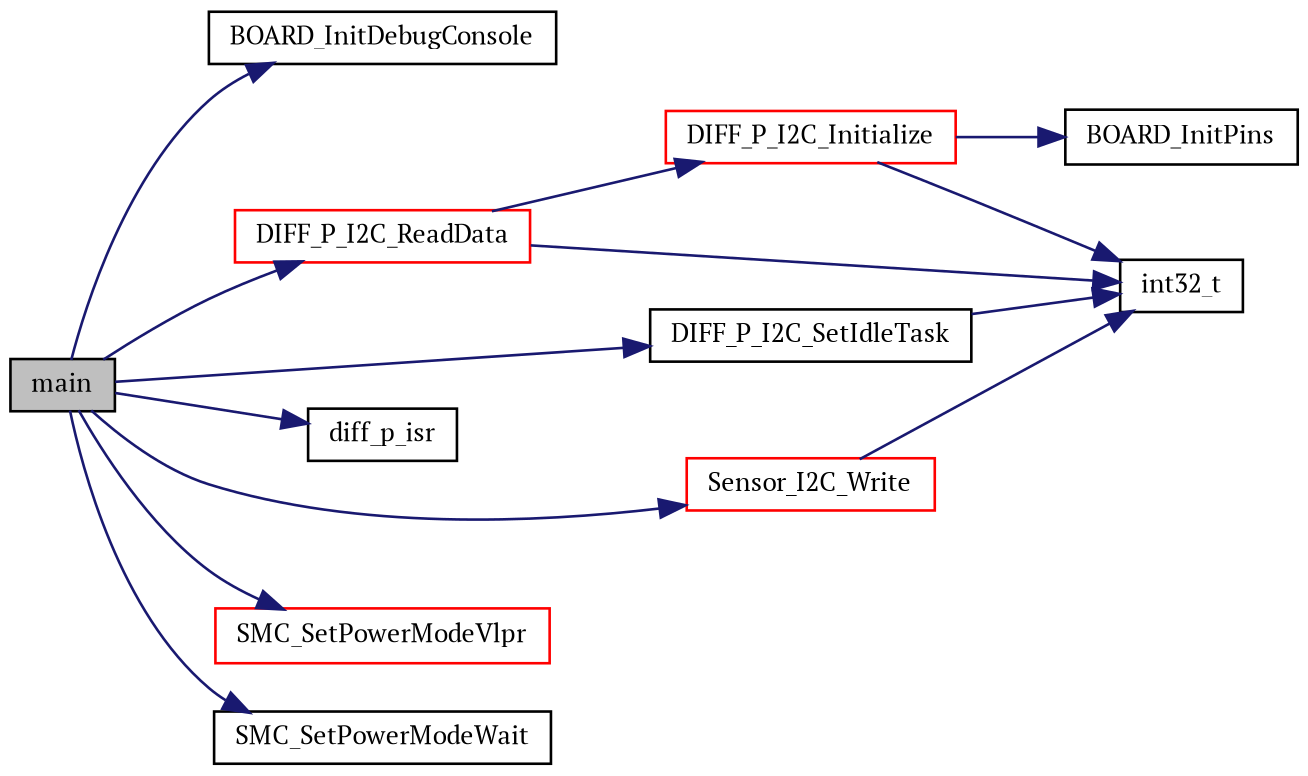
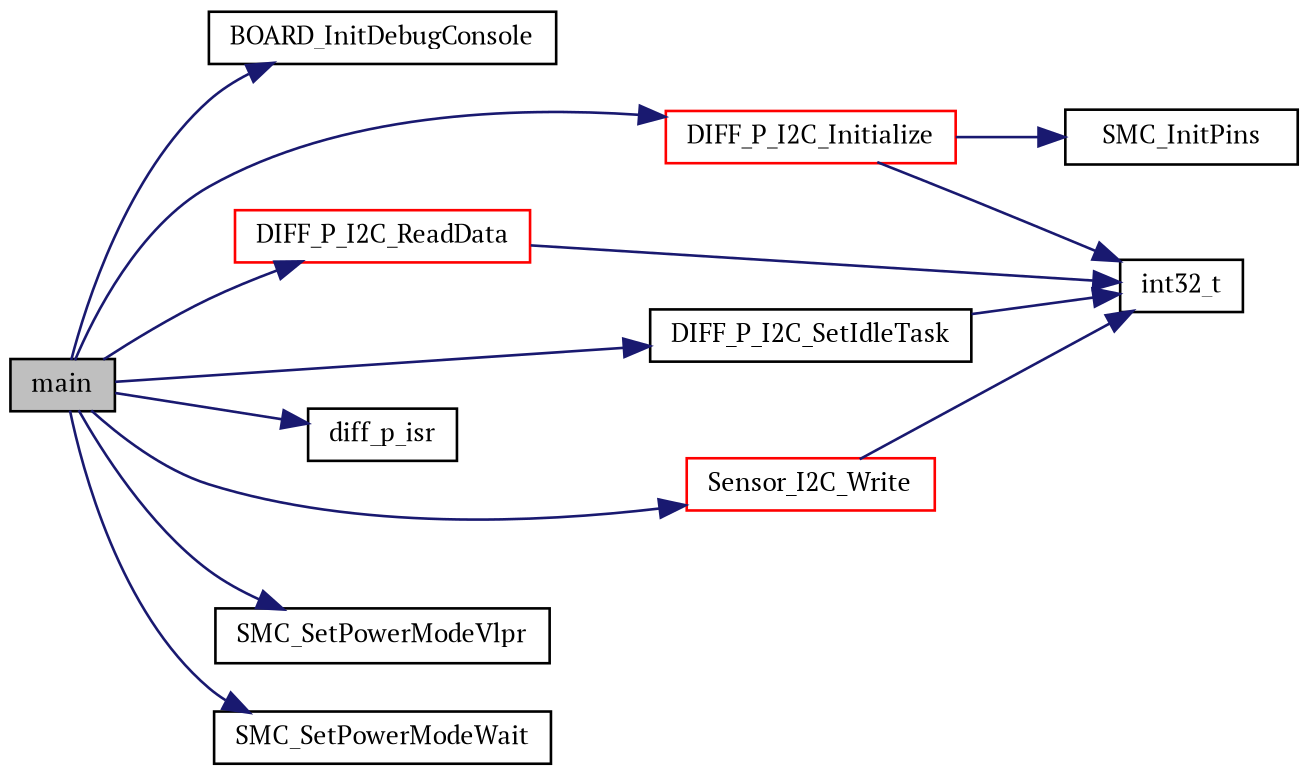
node "BOARD_InitPins": label "BOARD_InitPins" -> "SMC_InitPins"
edge "DIFF_P_I2C_ReadData" -> "DIFF_P_I2C_Initialize": now "main" -> "DIFF_P_I2C_Initialize"
node "SMC_SetPowerModeVlpr": color red -> black
